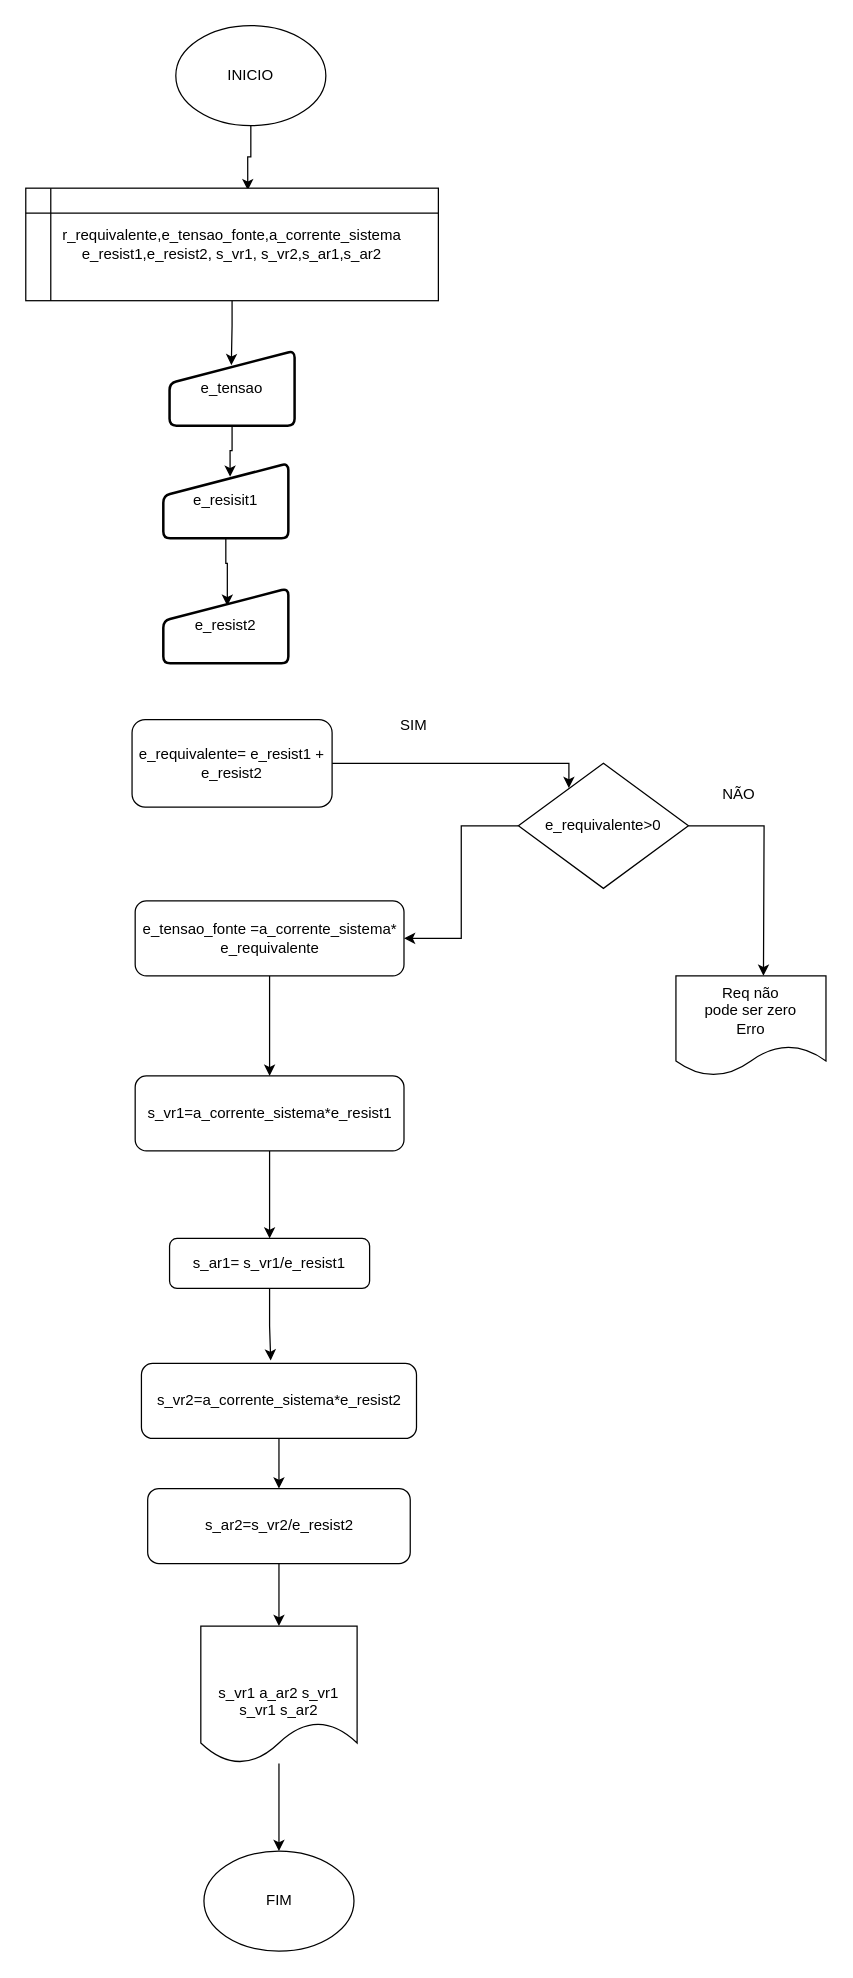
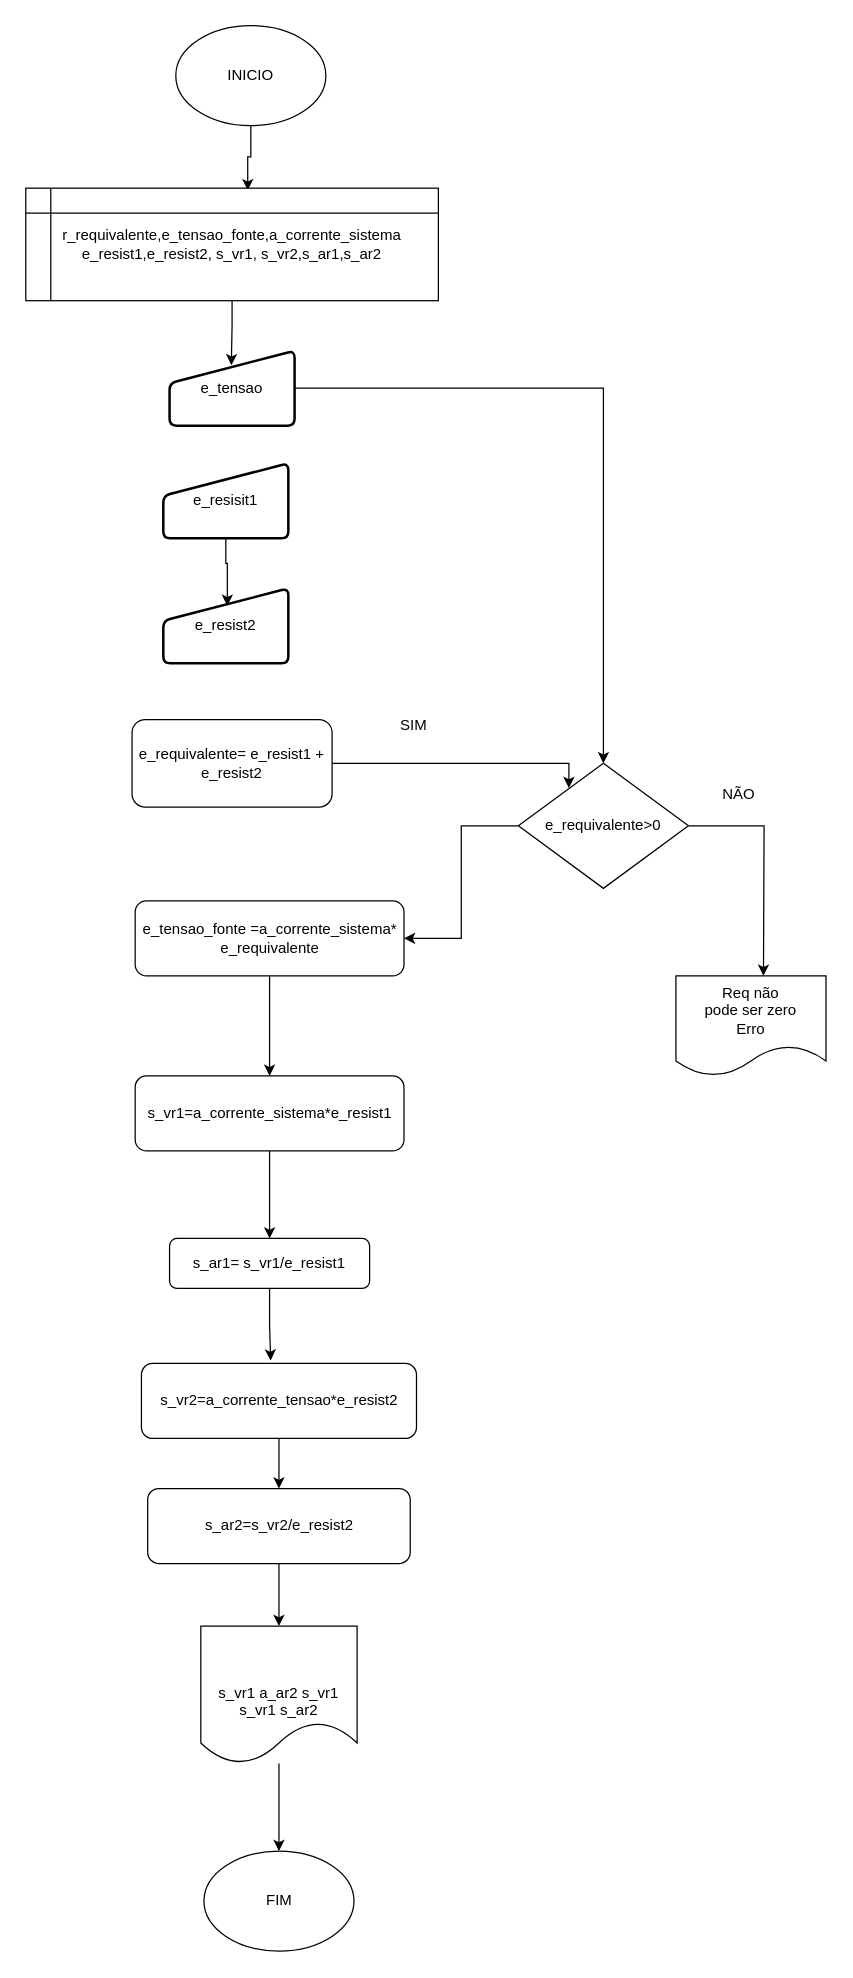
edge "e_tensao" -> "e_resisit1": now "e_tensao" -> "e_requivalente>0"
node "s_vr2=a_corrente_sistema*e_resist2": label "s_vr2=a_corrente_sistema*e_resist2" -> "s_vr2=a_corrente_tensao*e_resist2"
